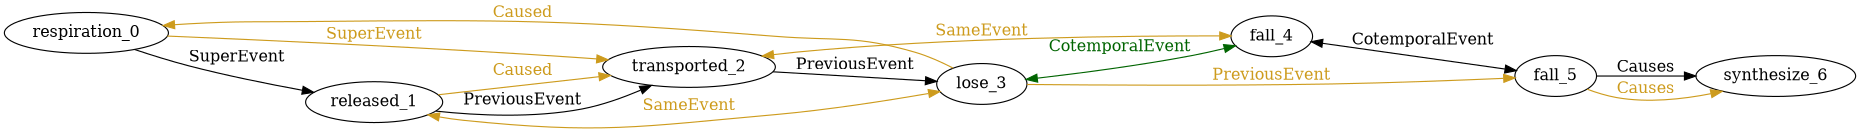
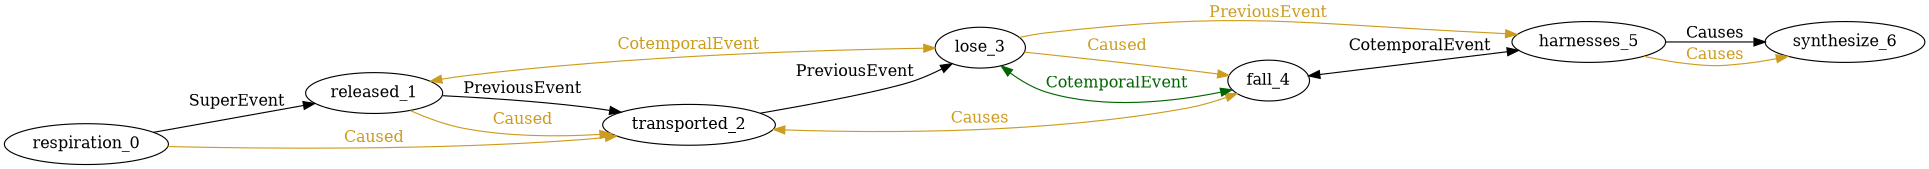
edge "lose_3" -> "respiration_0": now "lose_3" -> "fall_4"
edge "fall_4" -- "transported_2": label "SameEvent" -> "Causes"
edge "respiration_0" -> "transported_2": label "SuperEvent" -> "Caused"
node "fall_5": label "fall_5" -> "harnesses_5"
edge "lose_3" -- "released_1": label "SameEvent" -> "CotemporalEvent"
